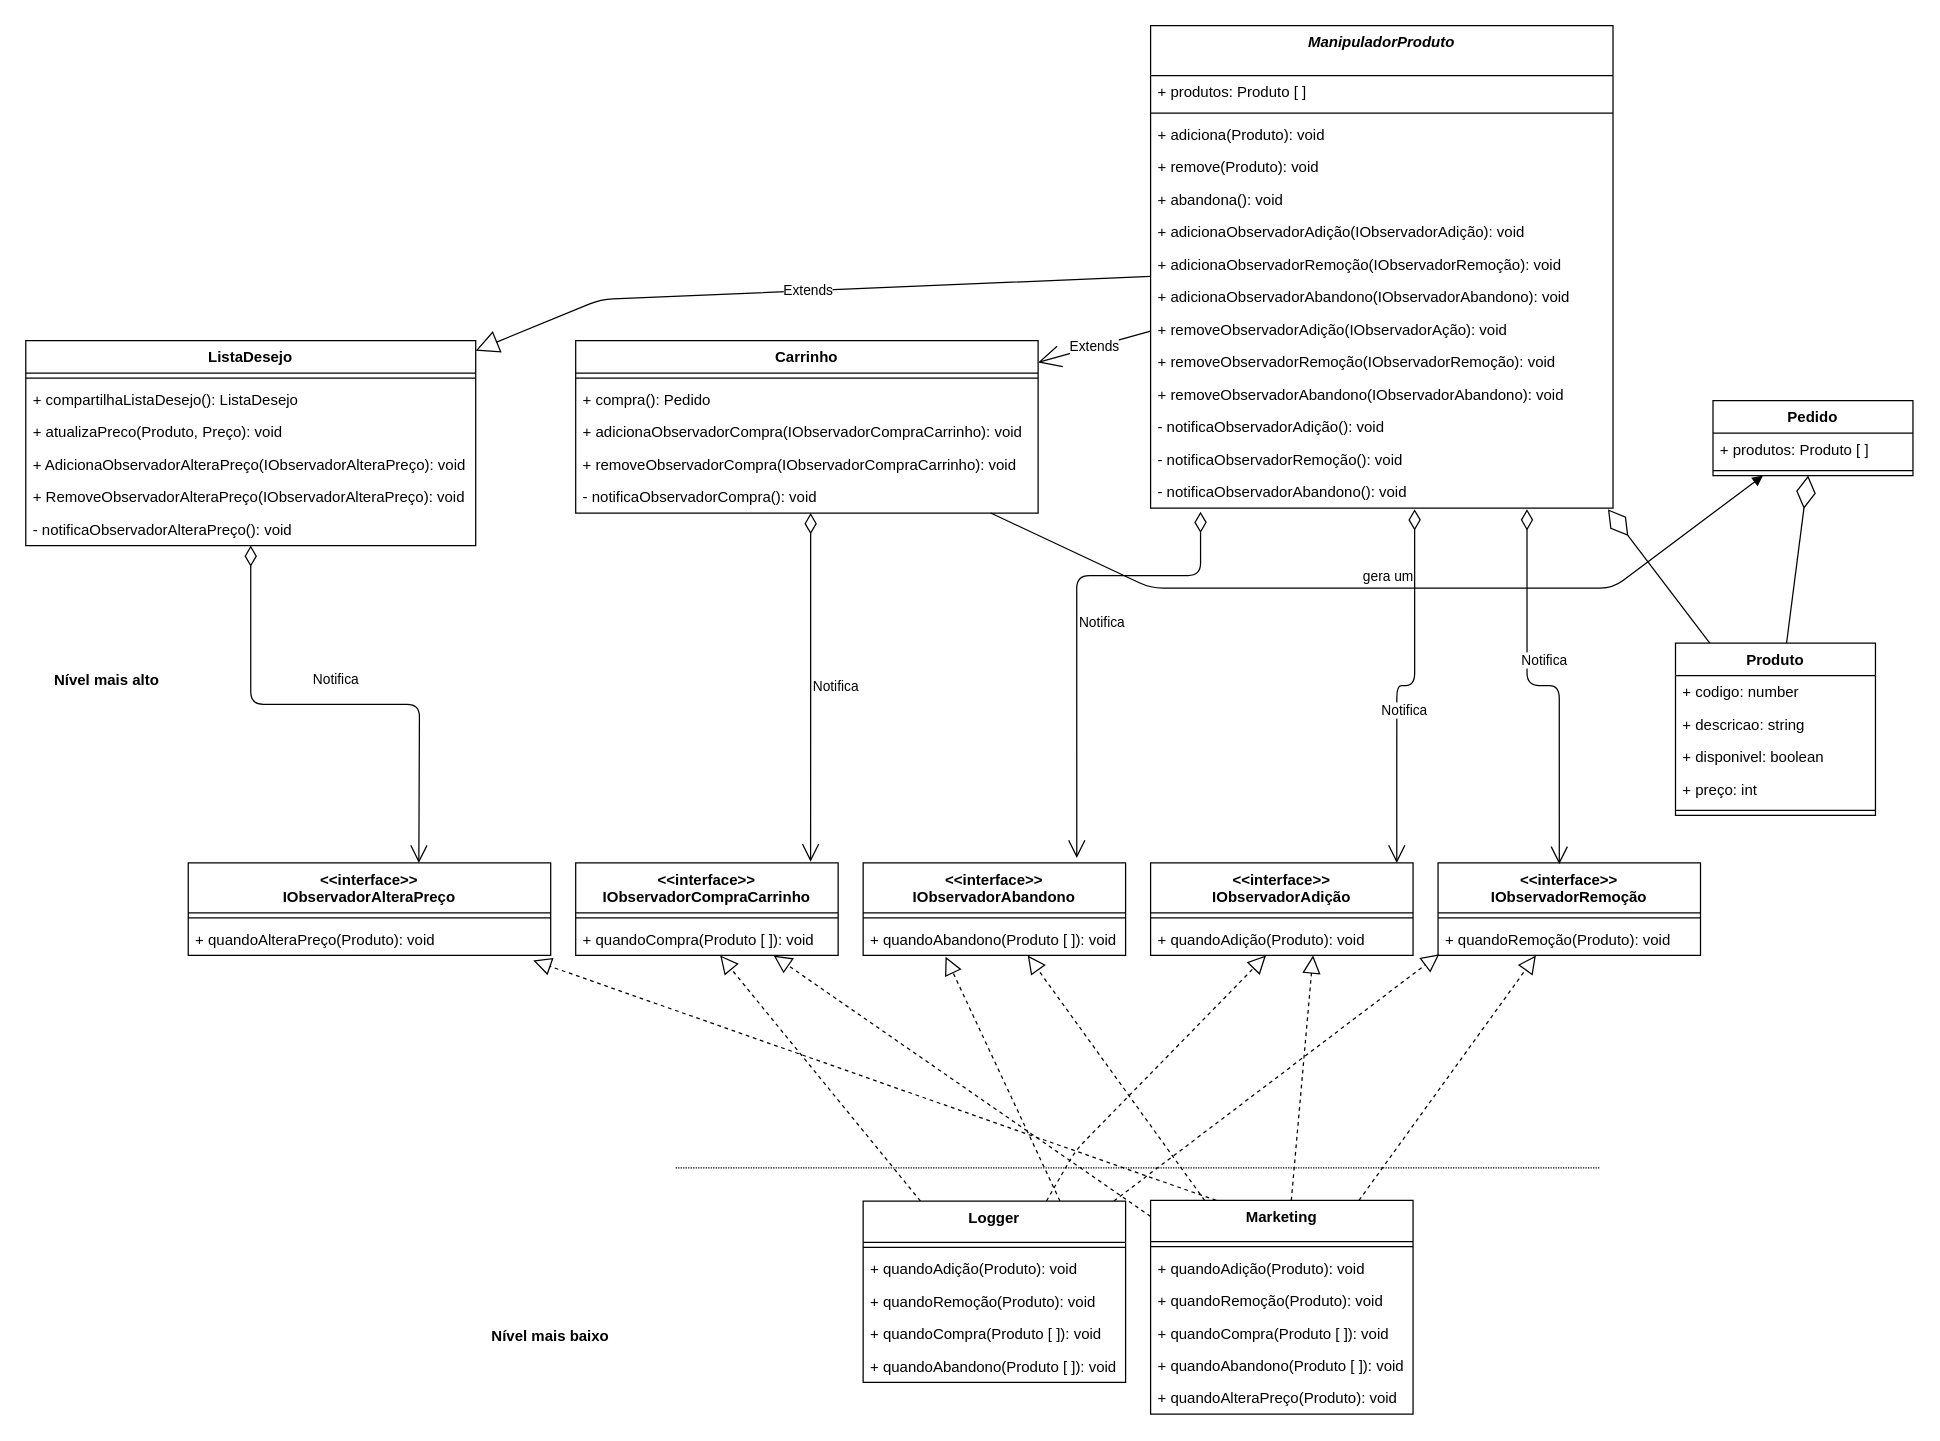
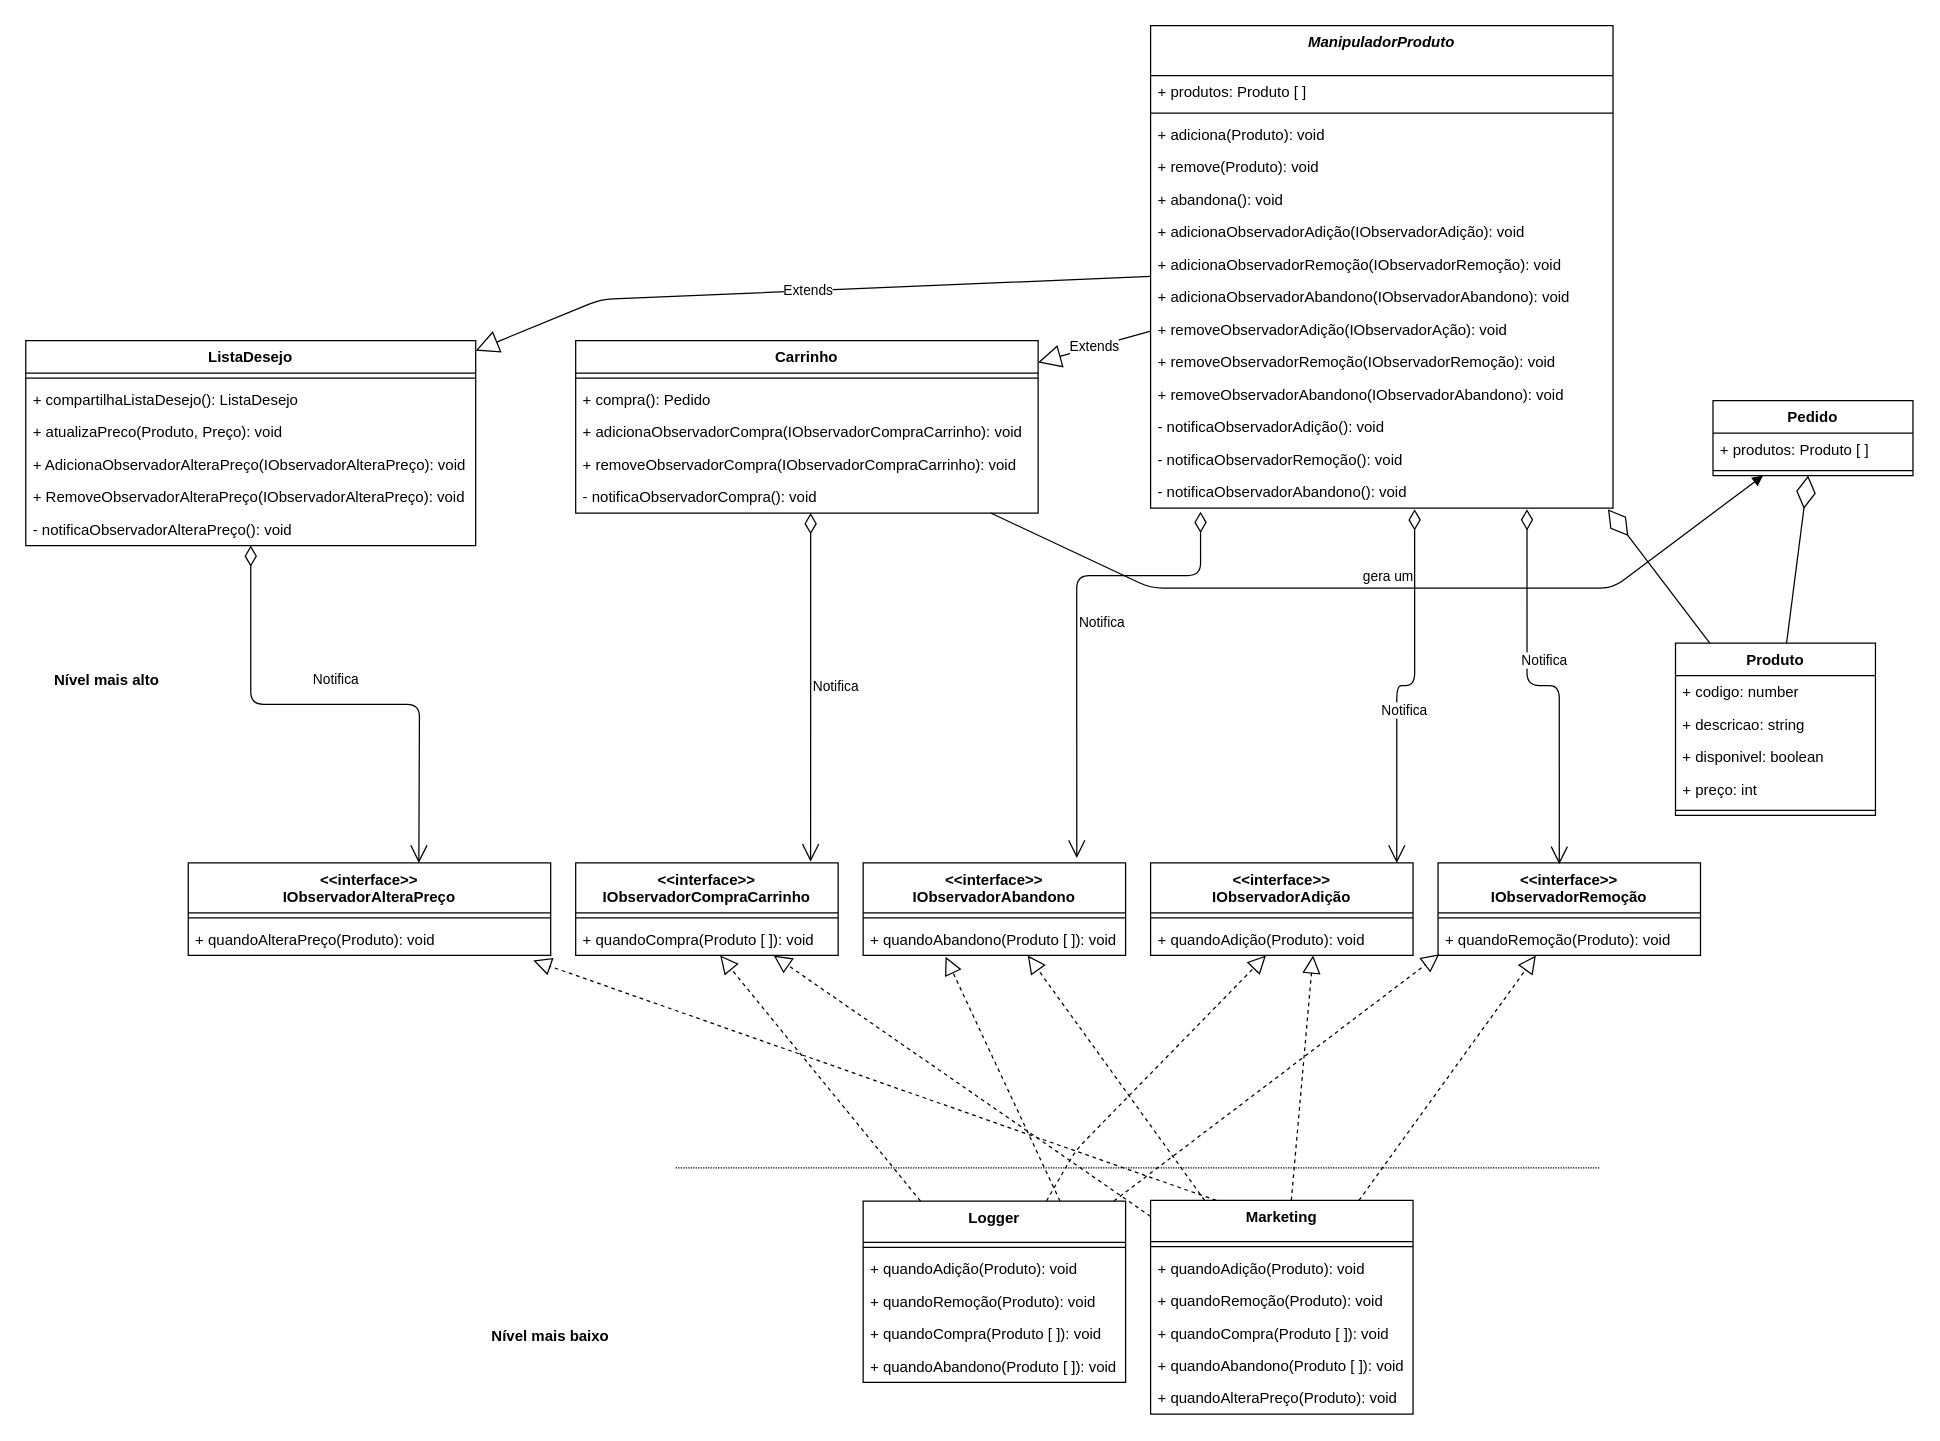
edge "ManipuladorProduto" -> "Carrinho": arrowhead open -> block
